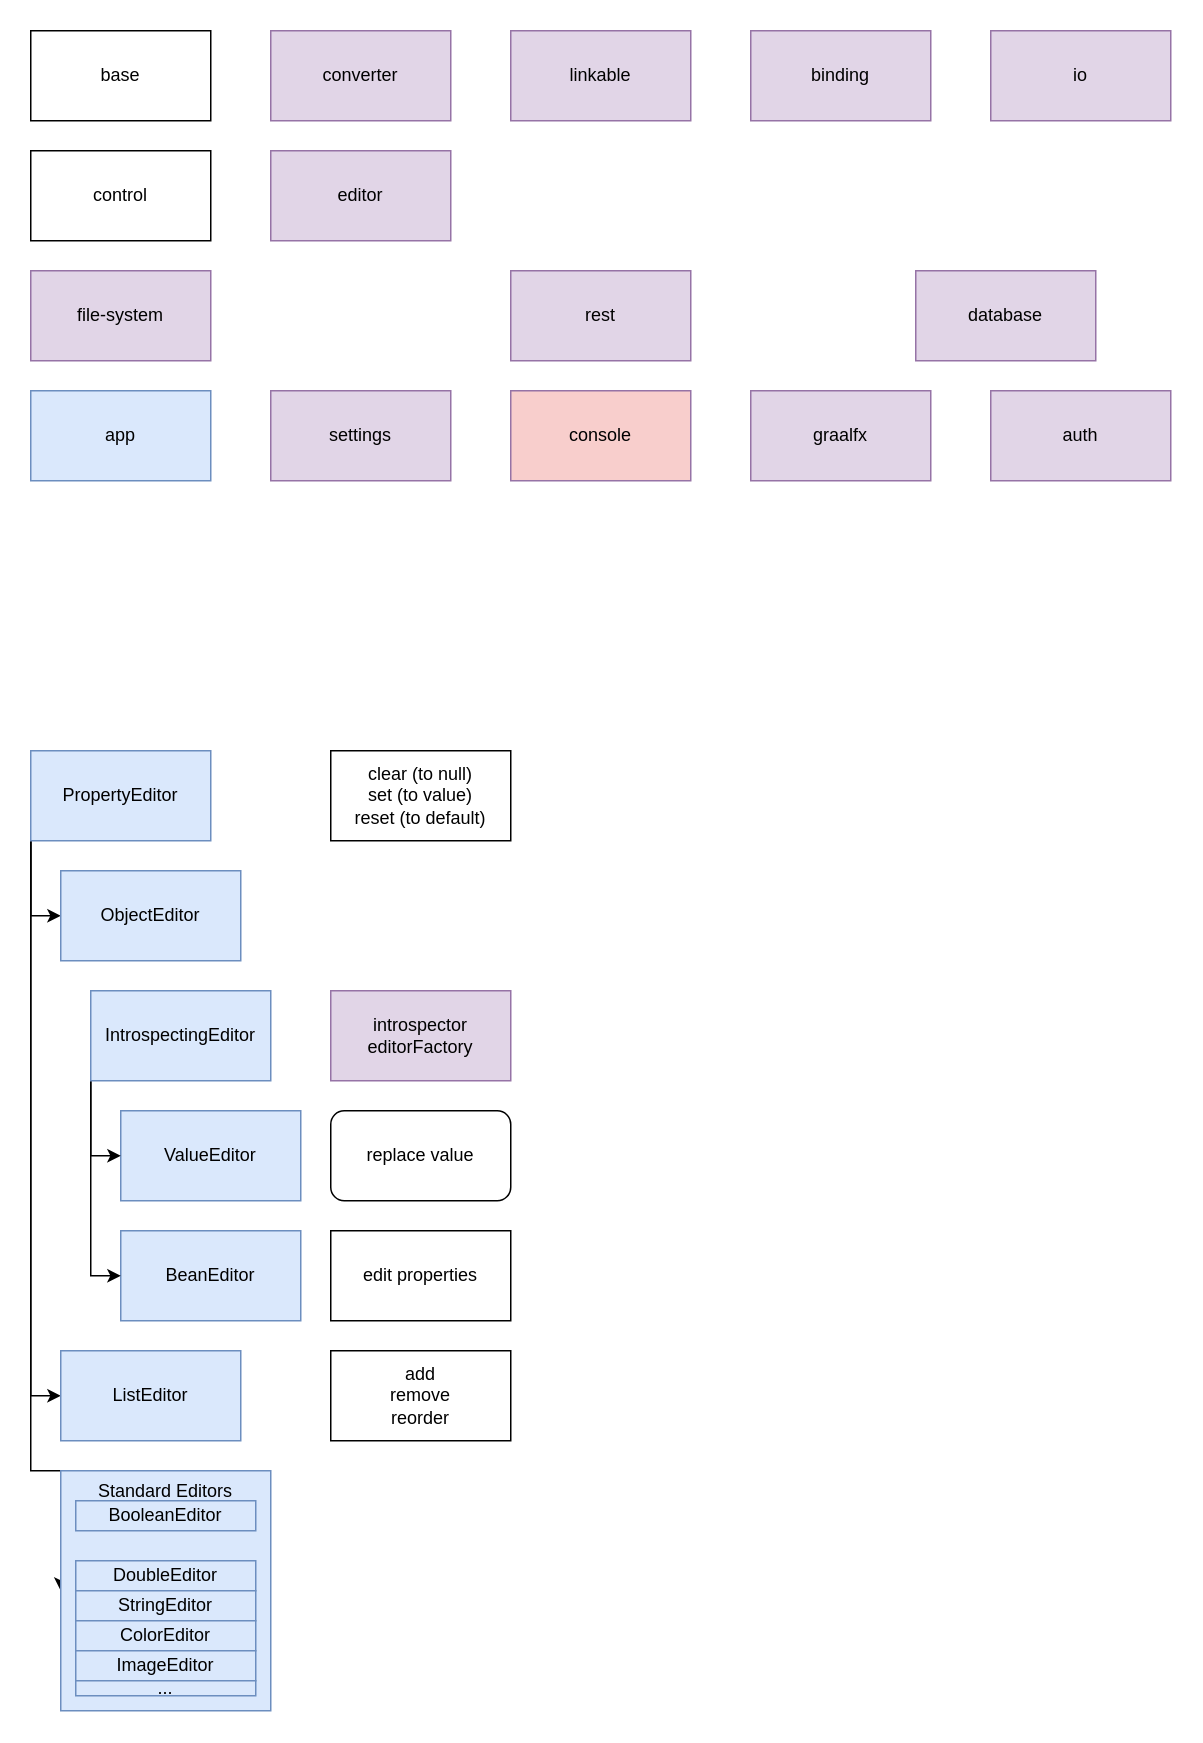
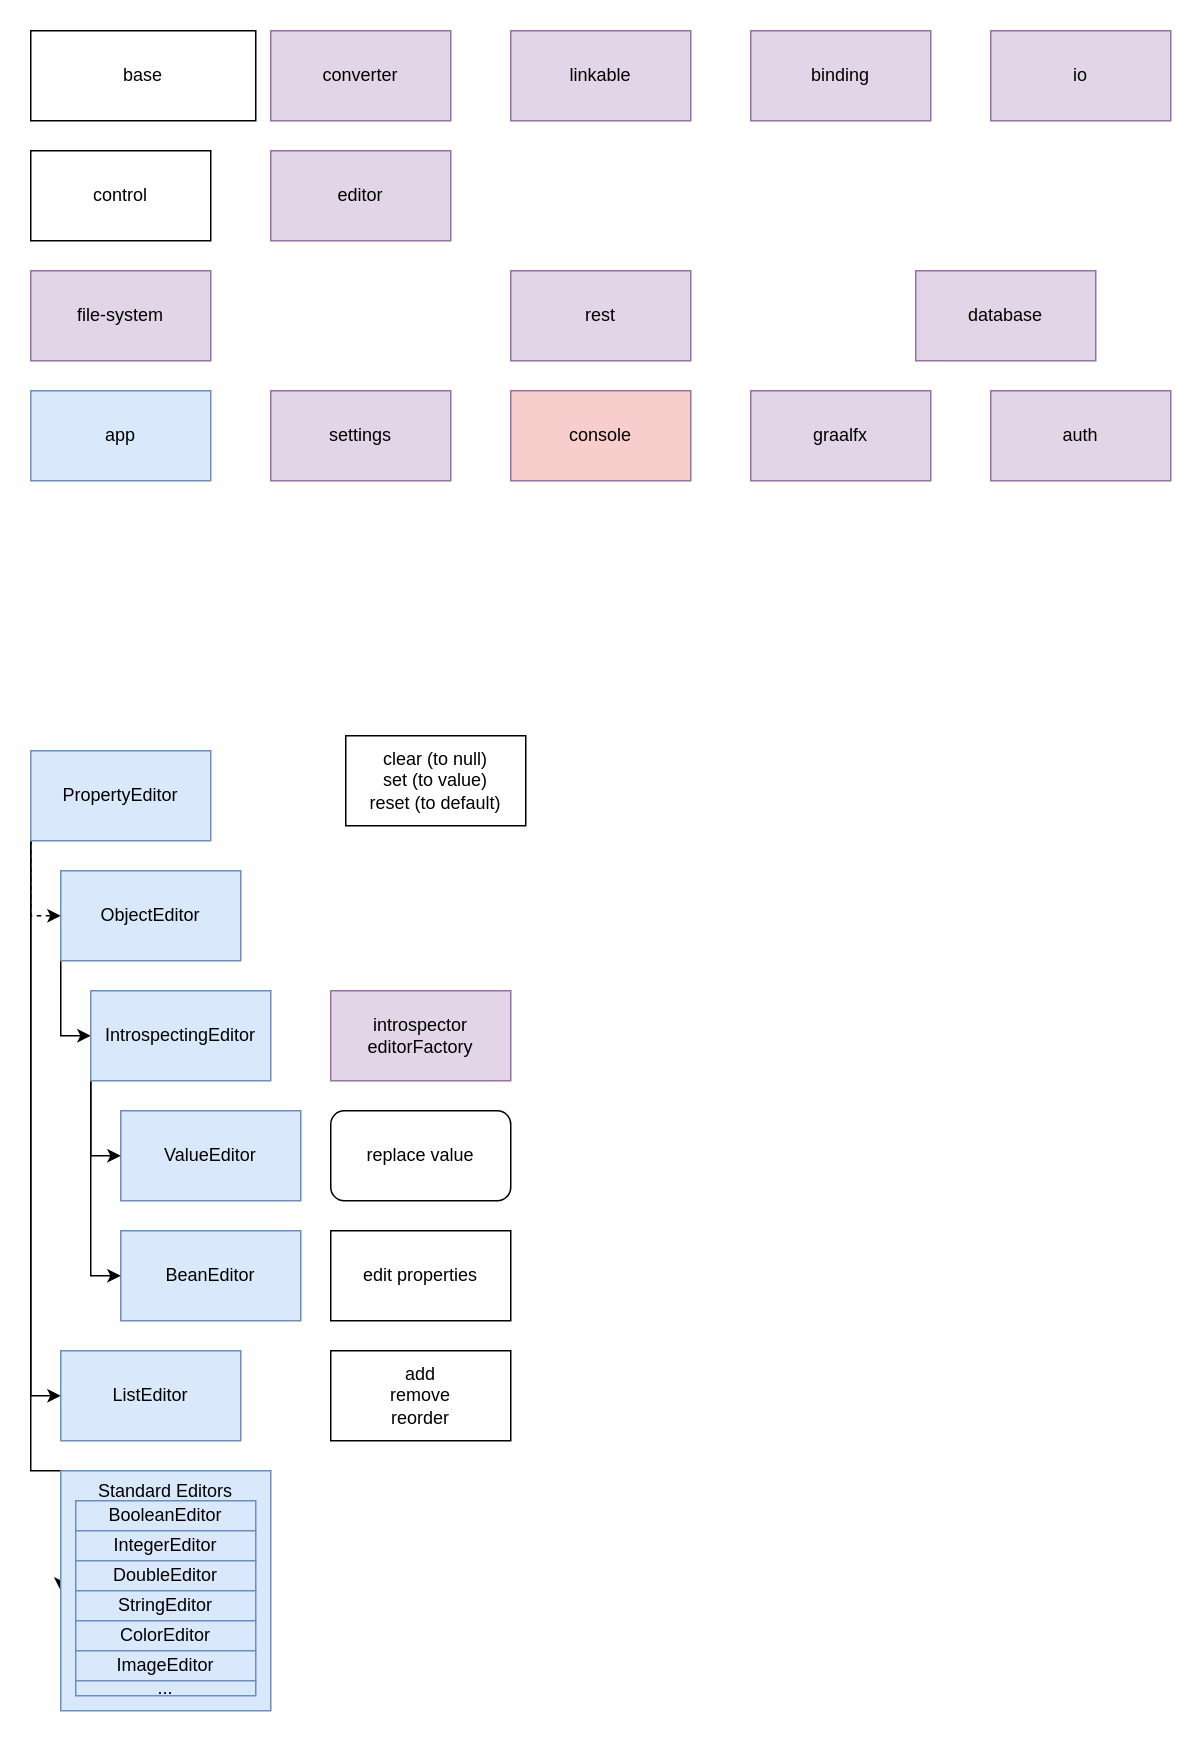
node "base": size 180x90 -> 225x90
node "clear (to null) set (to value) reset (to default)": moved (421, 796) -> (436, 781)
edge "PropertyEditor" -> "ObjectEditor": style solid -> dashed
edge "ObjectEditor" -> "IntrospectingEditor": added
node "IntegerEditor": added
